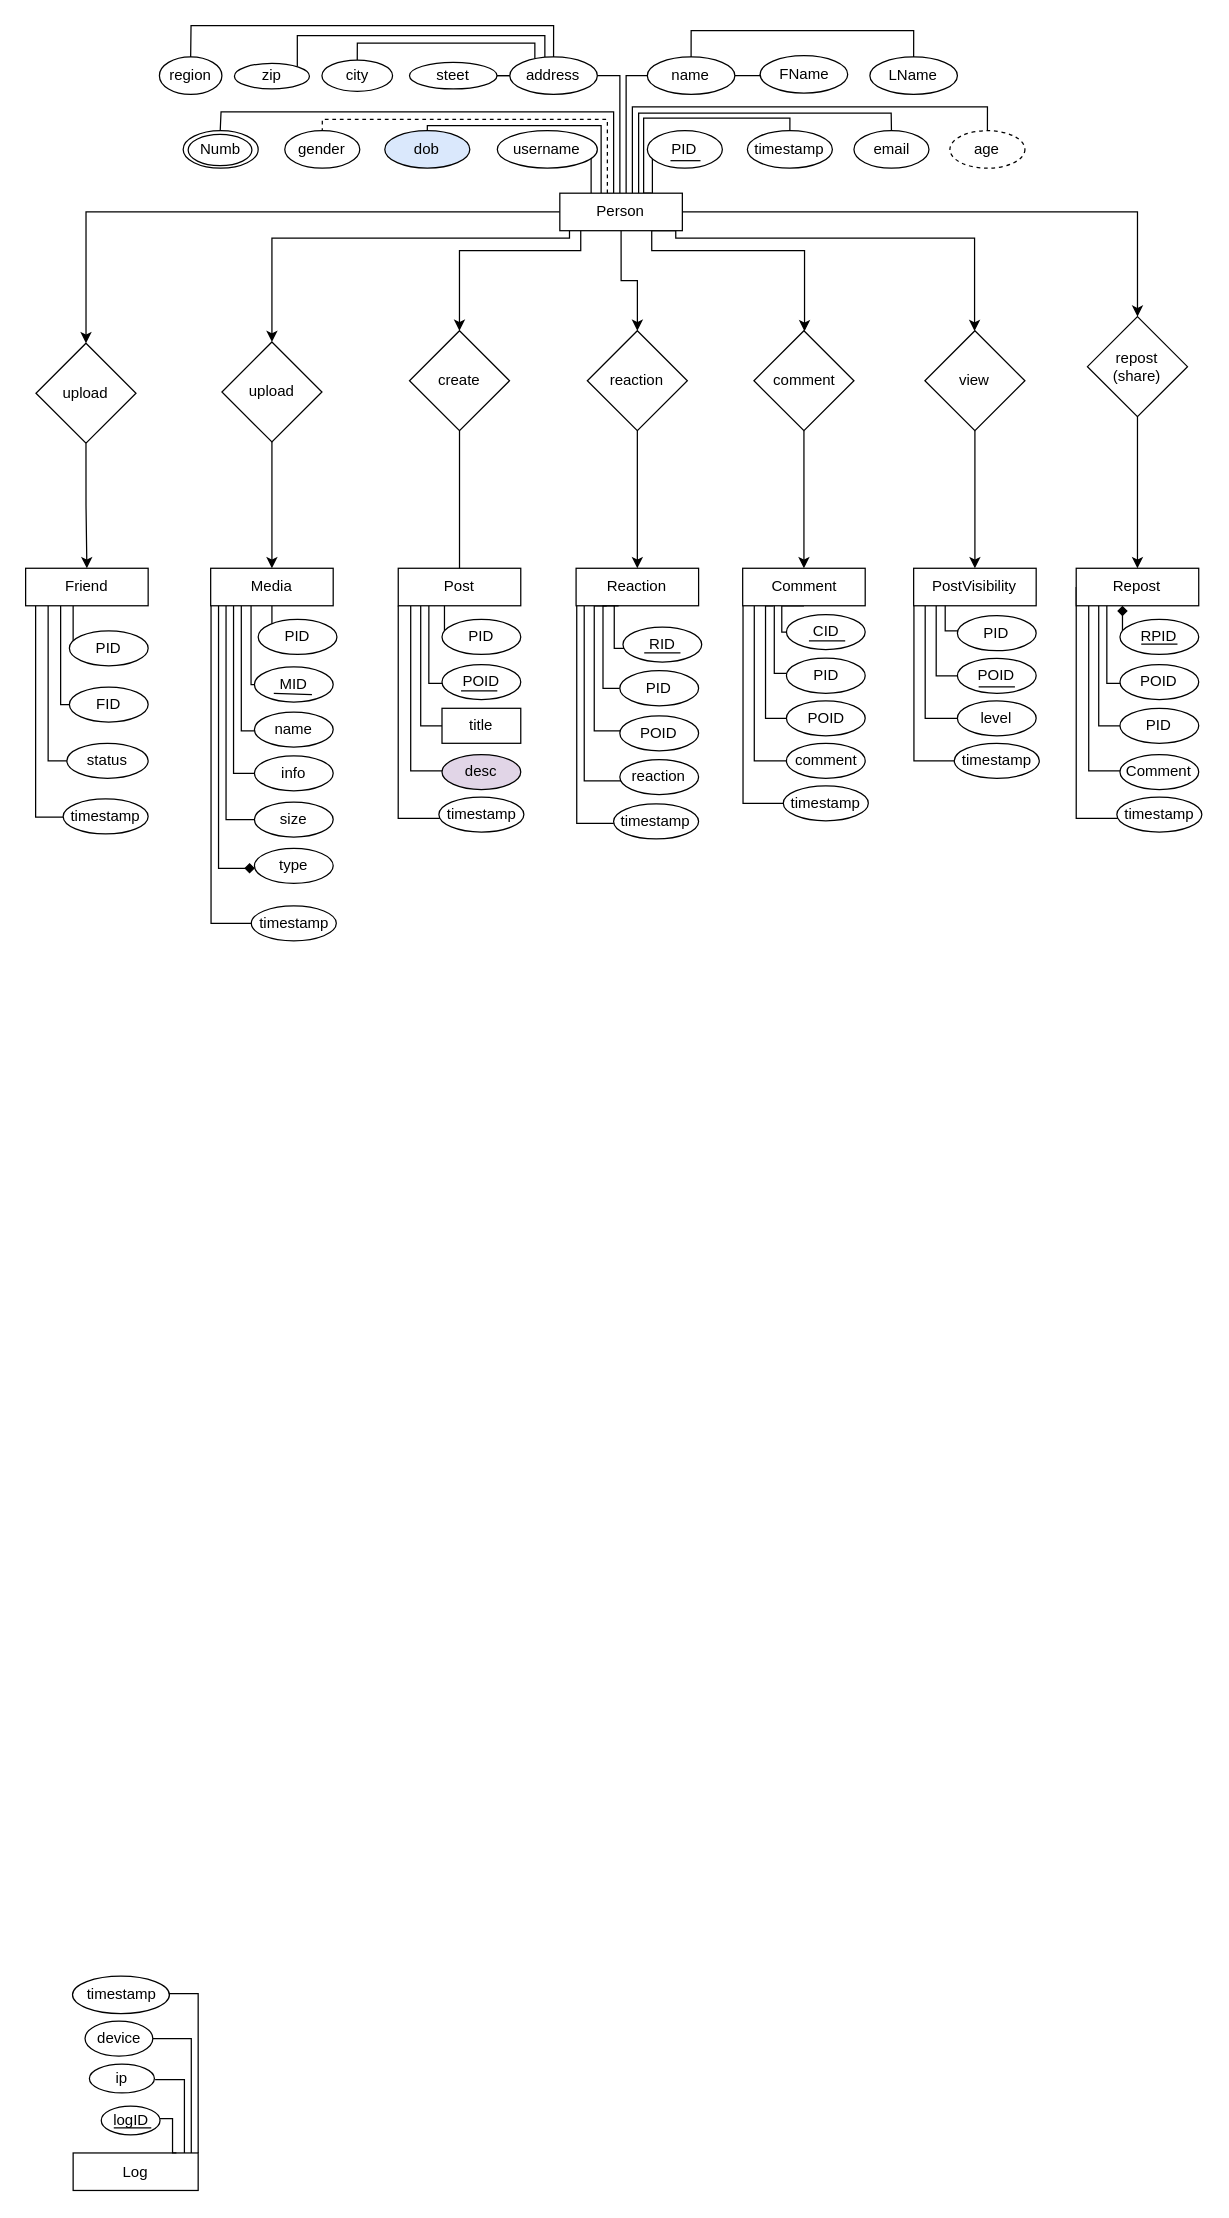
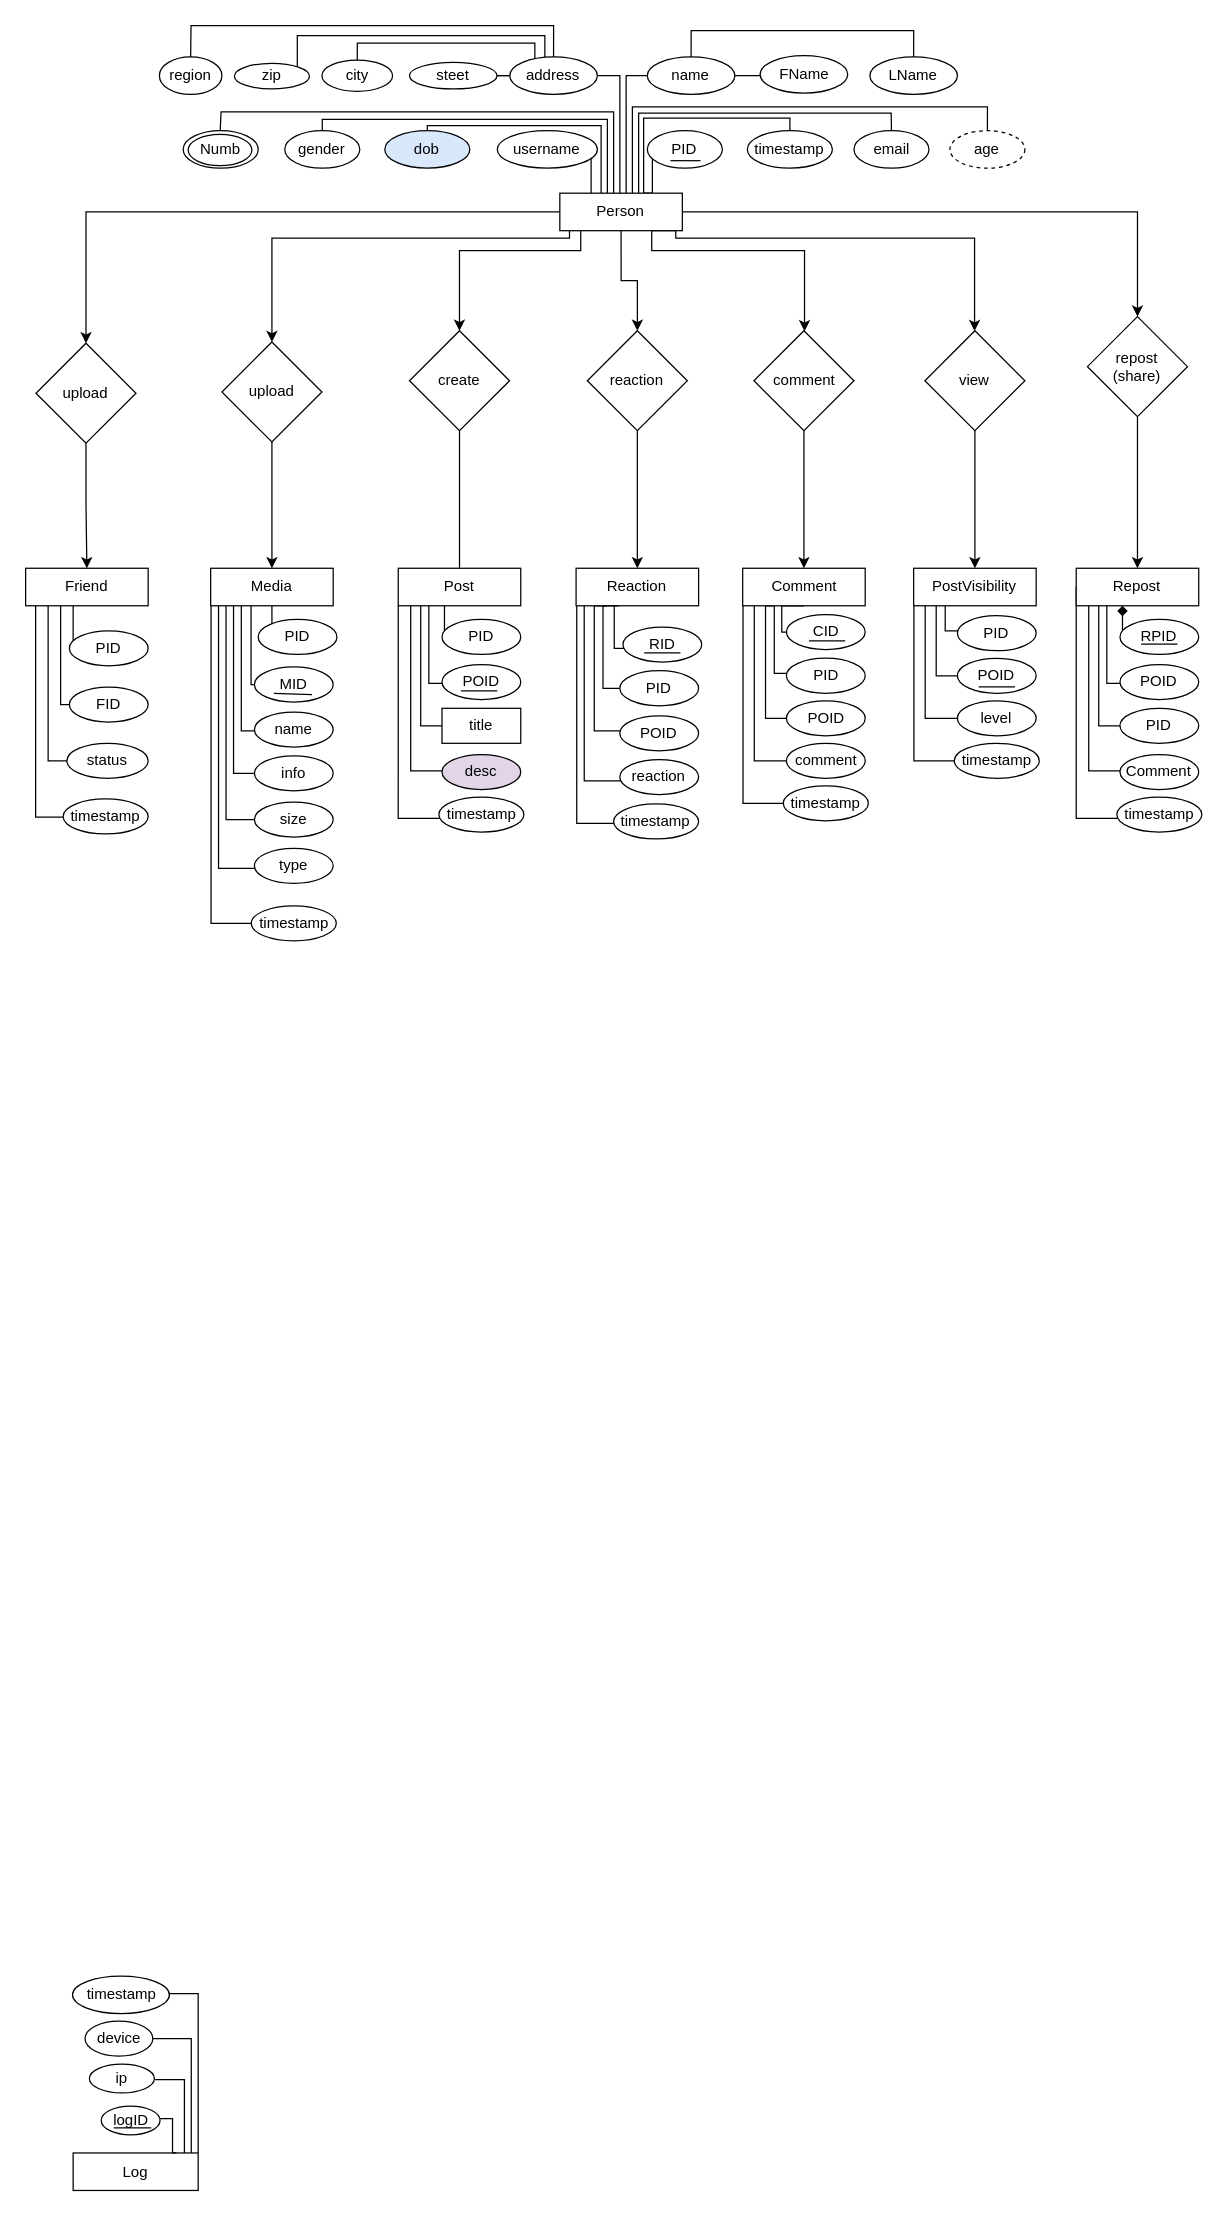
edge "gender" -- "Person": style dashed -> solid
edge "Media" -> "type": arrowhead diamond -> none
